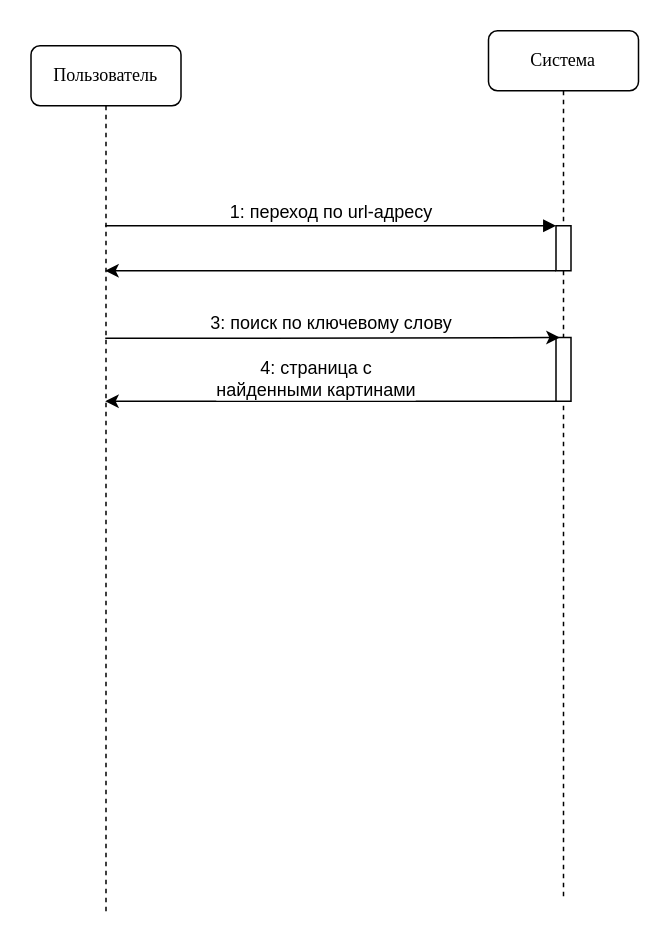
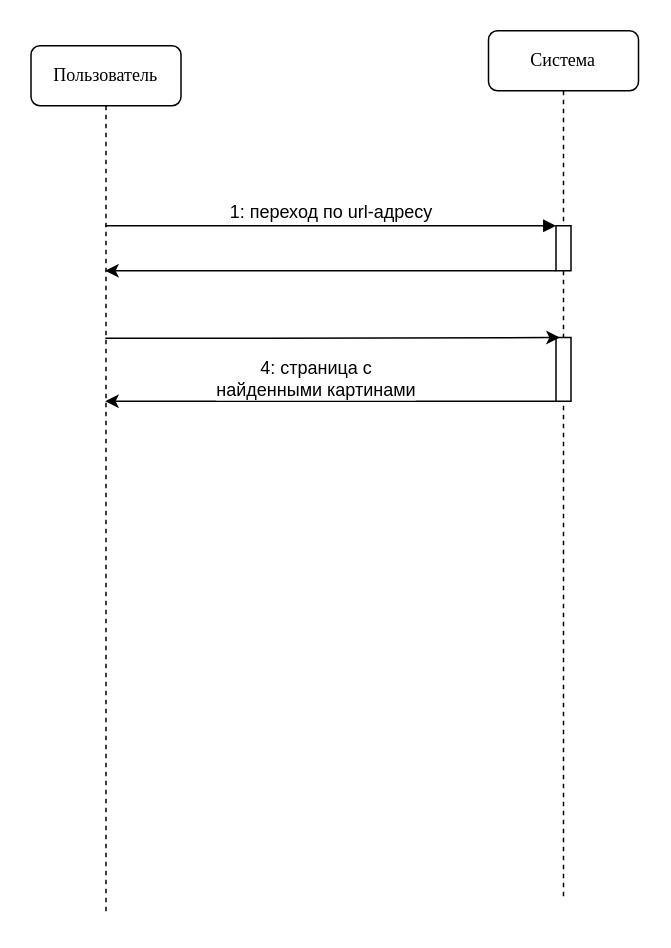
node "3: поиск по ключевому слову": removed
